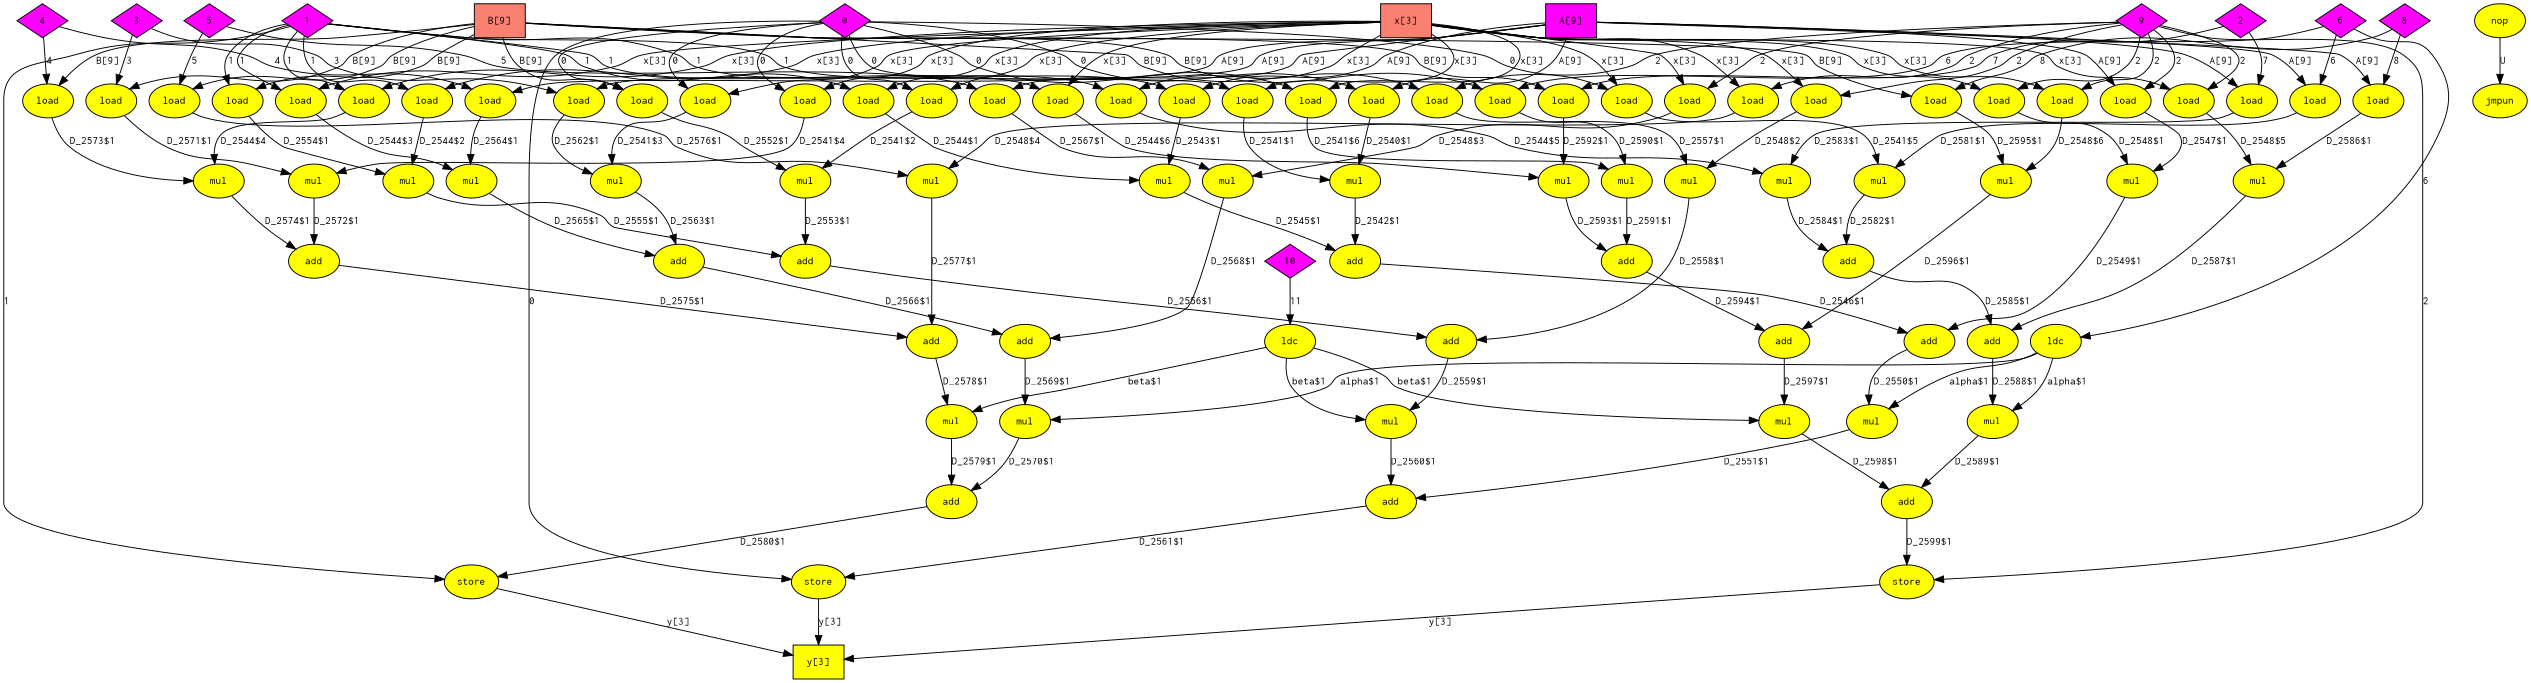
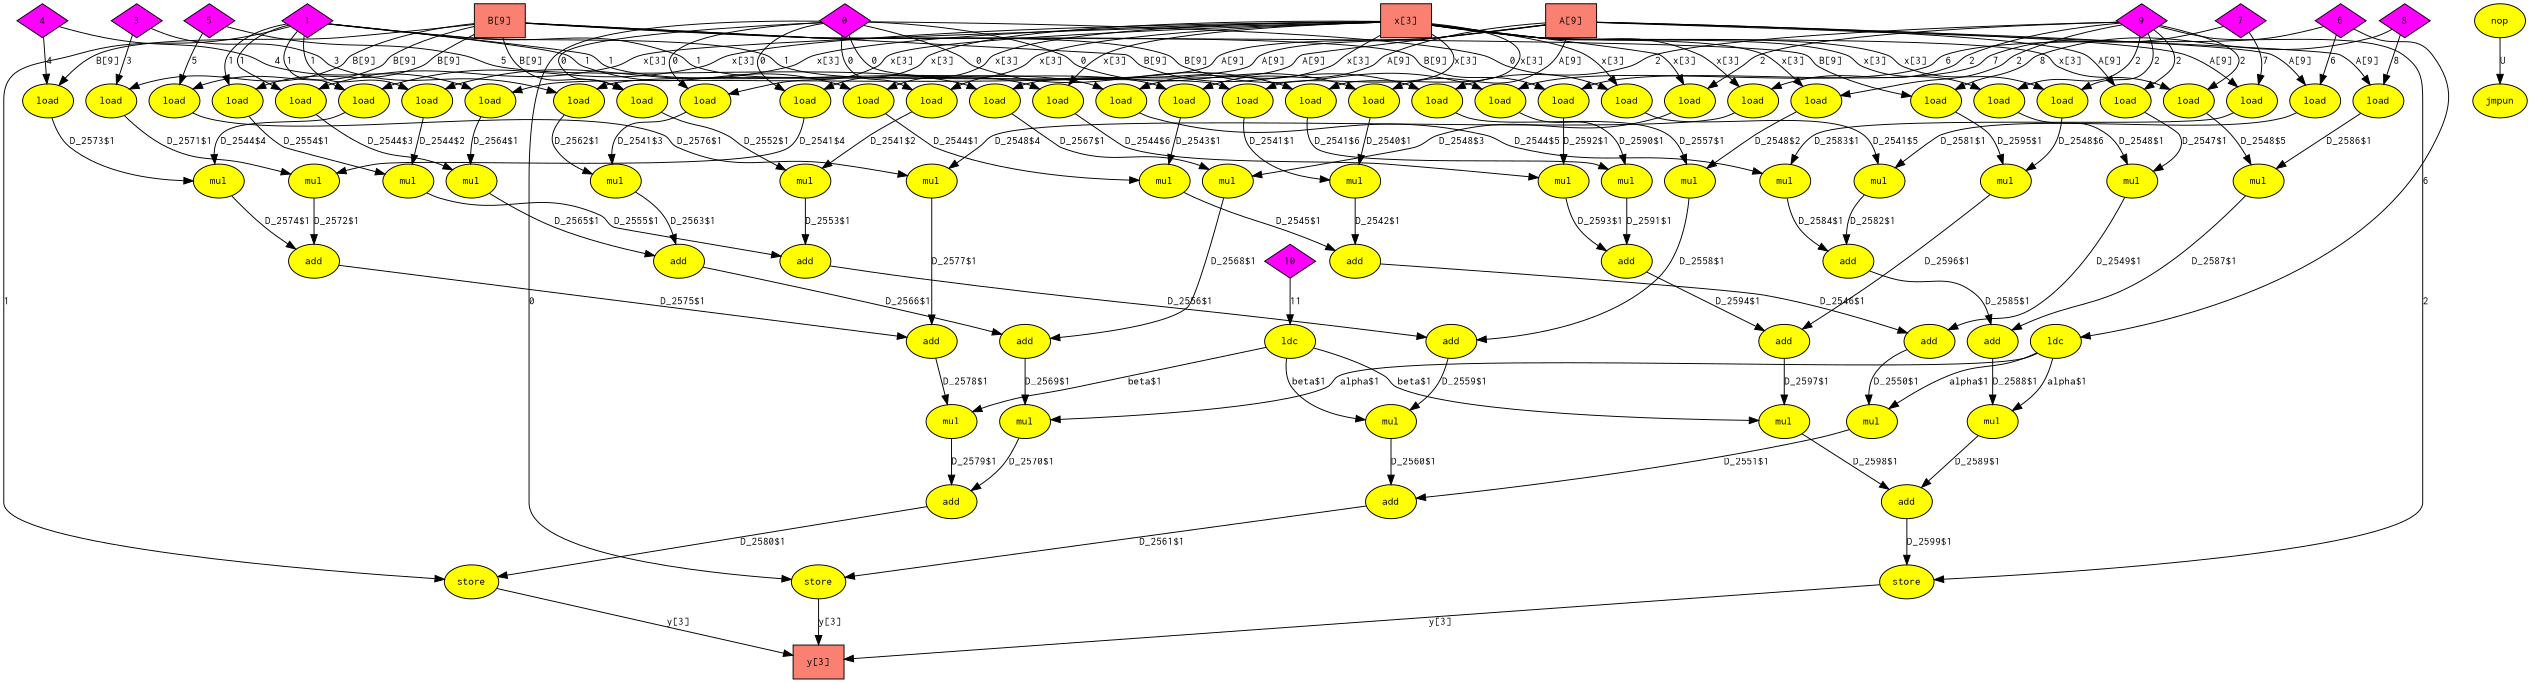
node "A[9]": fillcolor magenta -> salmon
node "2": label "2" -> "7"
node "y[3]": fillcolor yellow -> salmon
